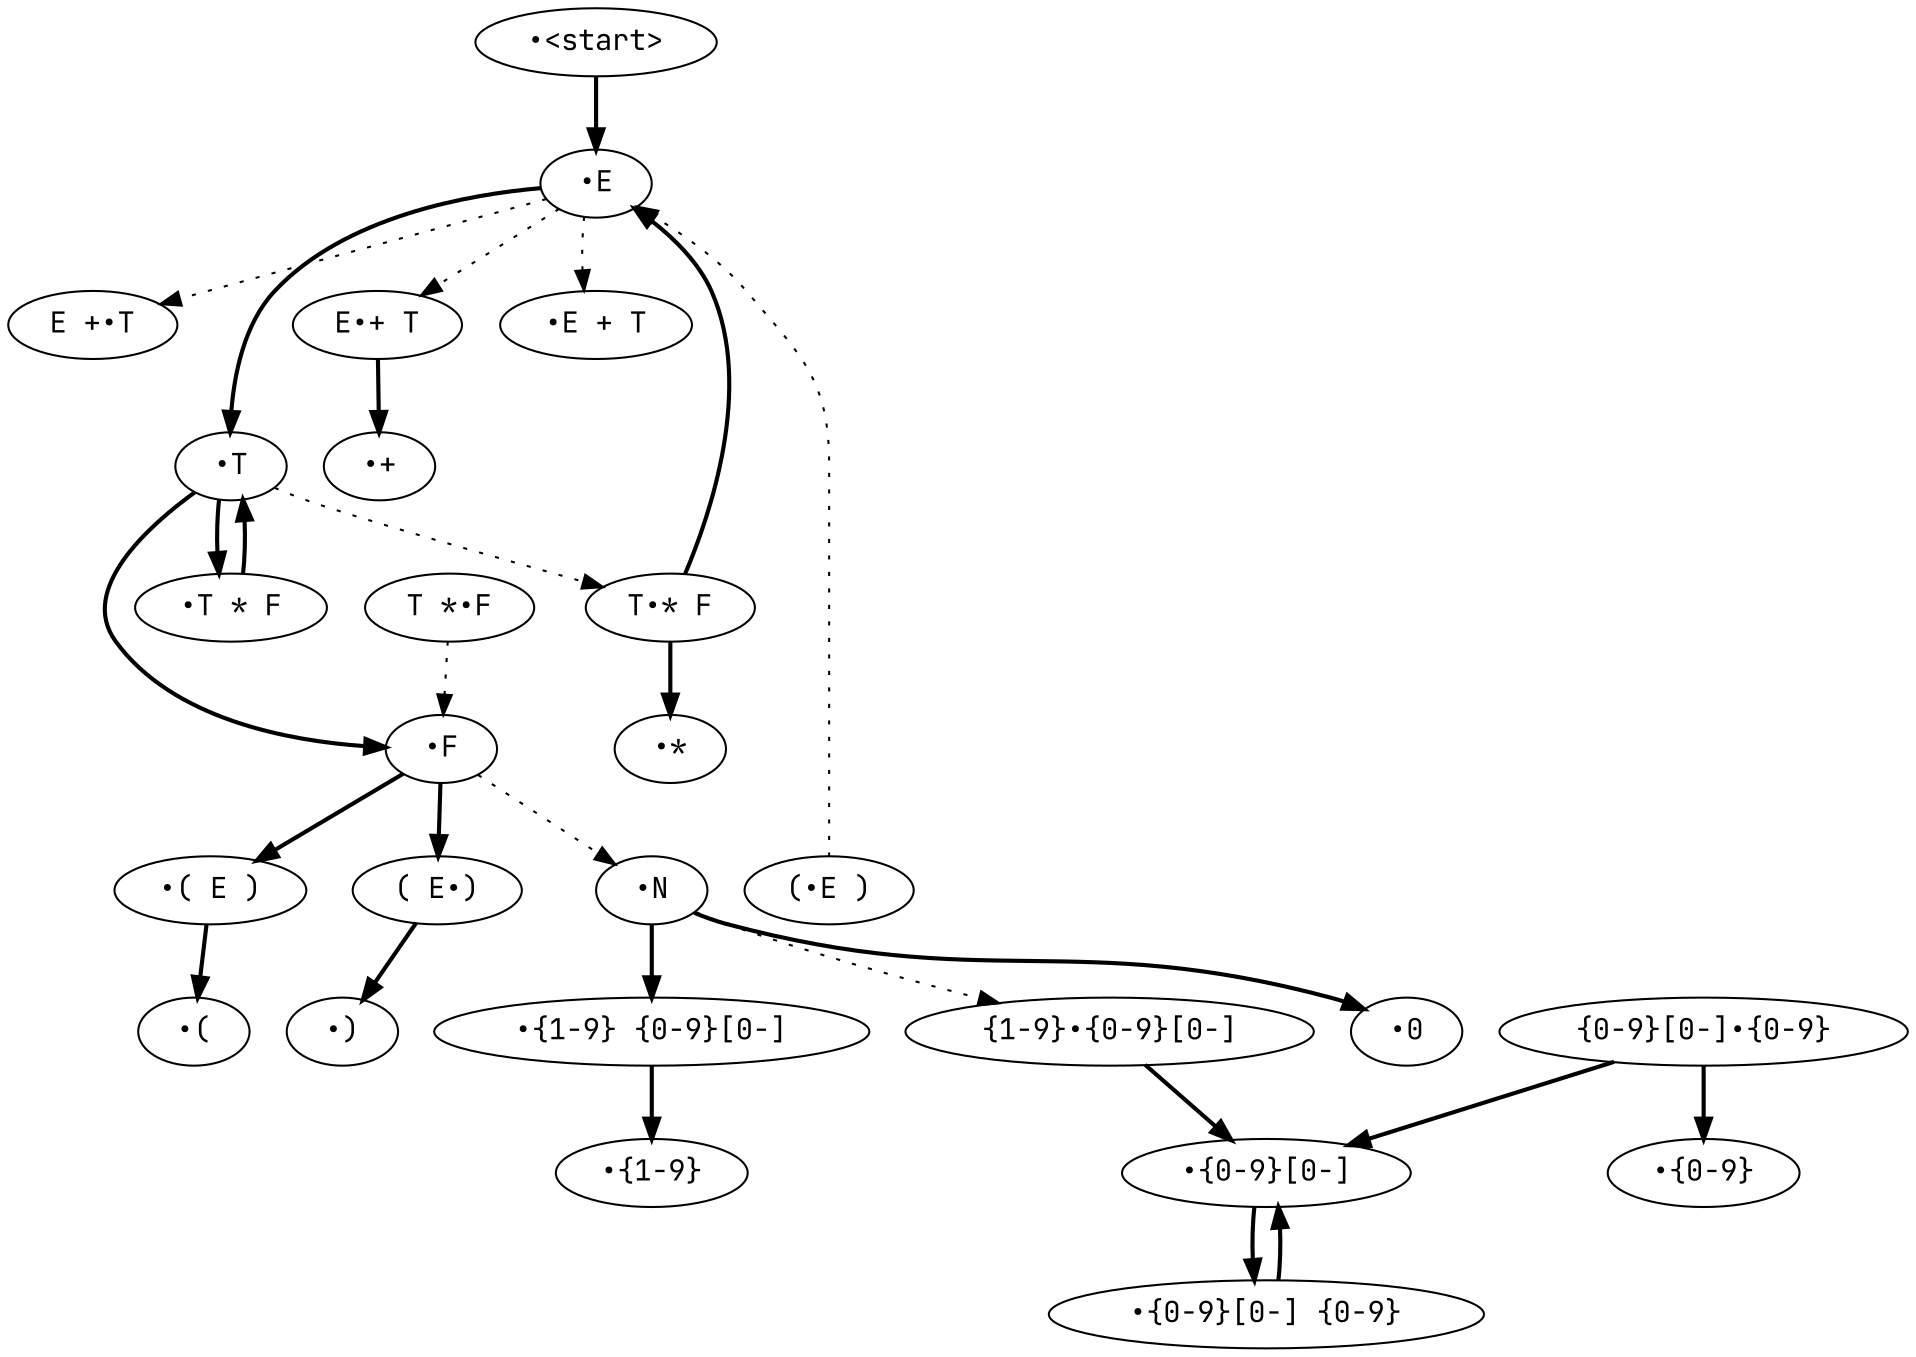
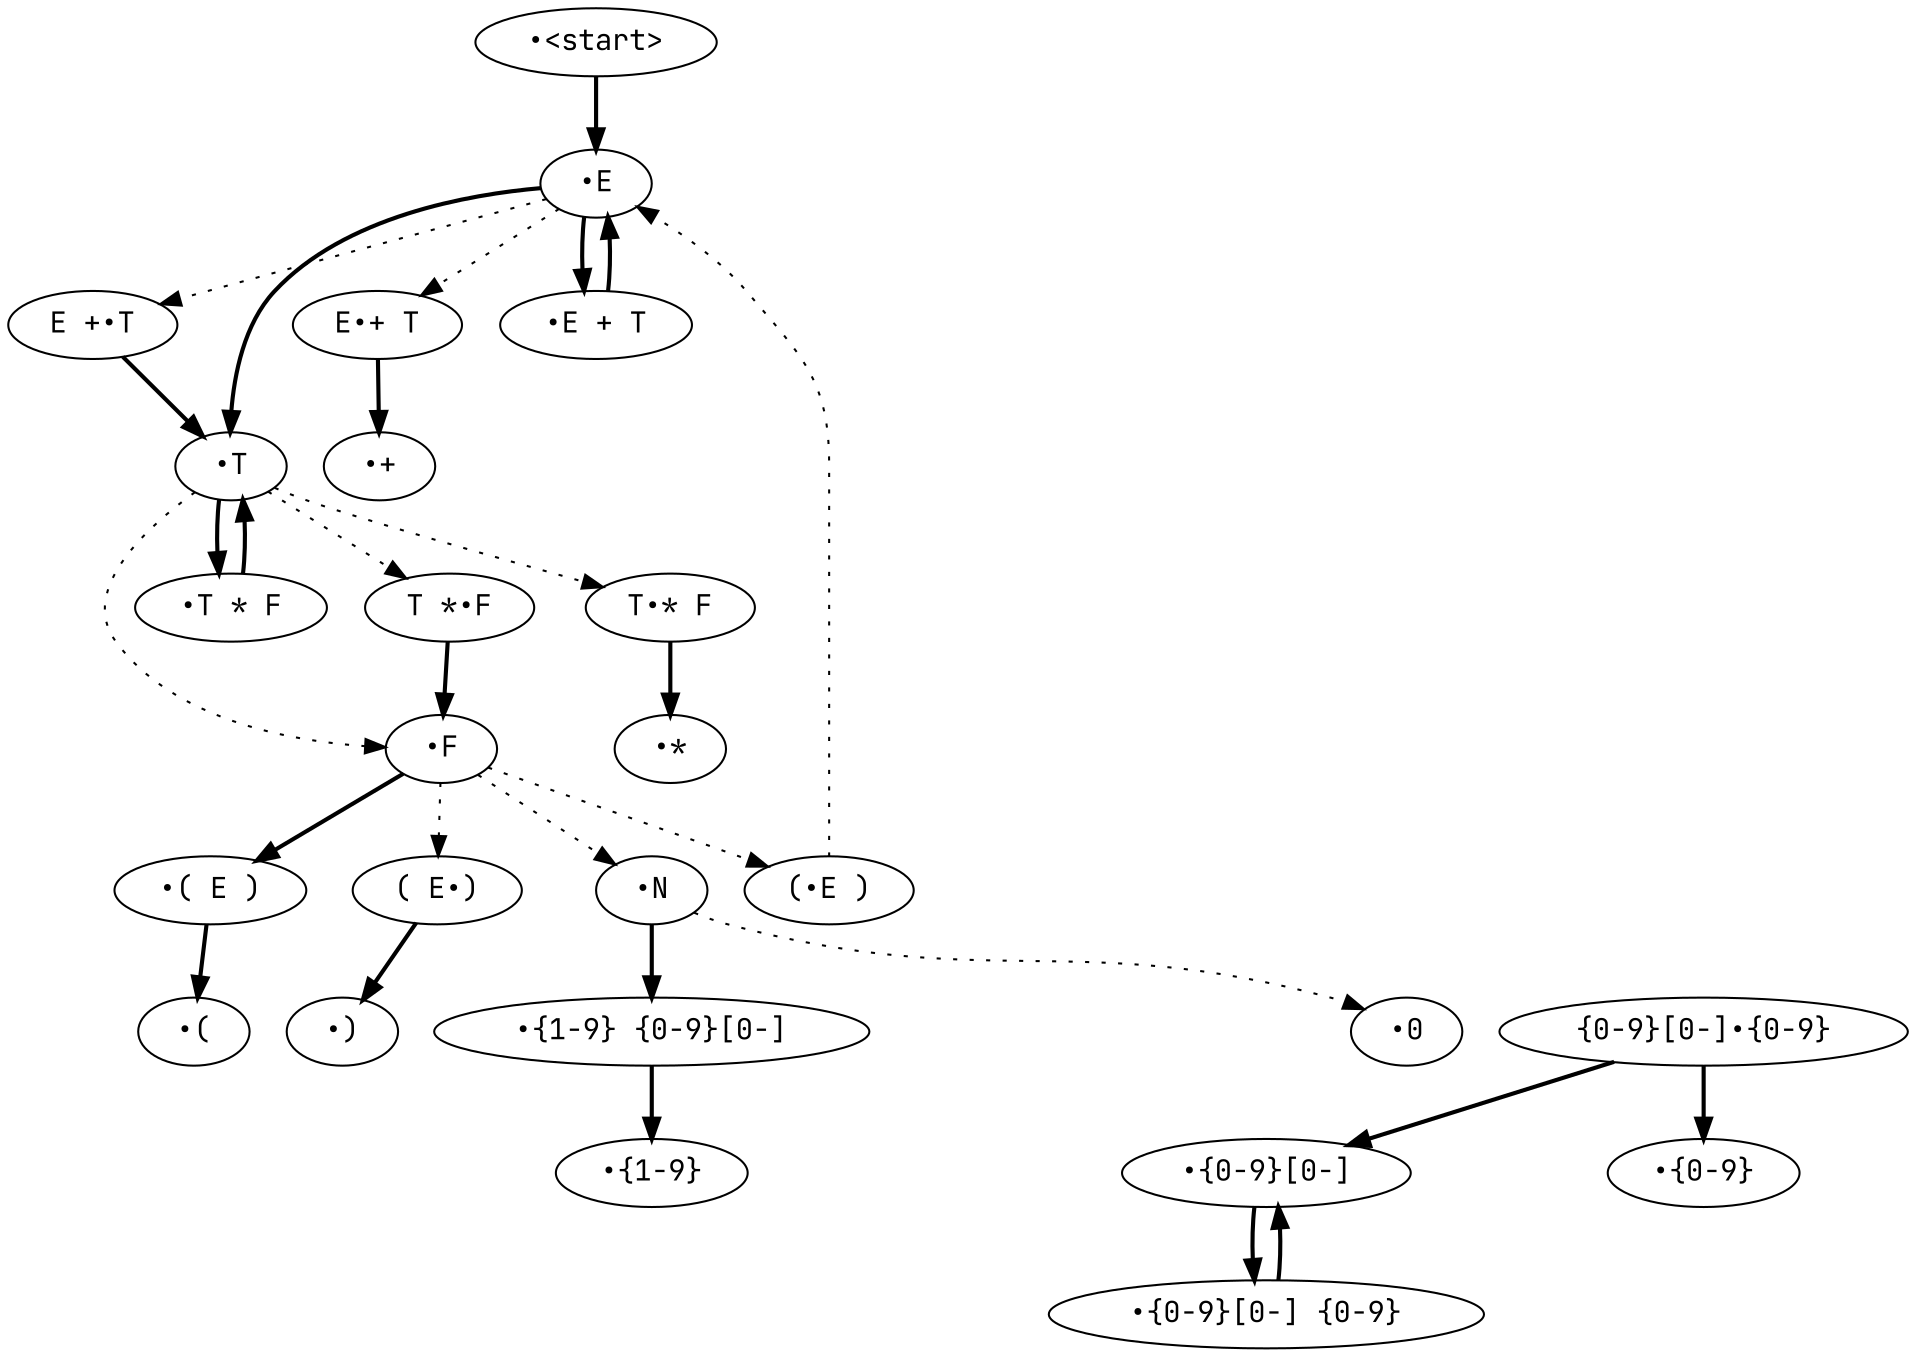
edge "•E" -> "•E + T": style dotted -> bold
edge "T•* F" -> "•E": now "•E + T" -> "•E"
edge "E +•T" -> "•T": added
edge "•T" -> "T *•F": added
edge "T *•F" -> "•F": style dotted -> bold
edge "•T" -> "•F": style bold -> dotted
edge "•F" -> "( E•)": style bold -> dotted
edge "•F" -> "(•E )": added
edge "•N" -> "•0": style bold -> dotted
node "{1-9}•{0-9}[0-]": removed
